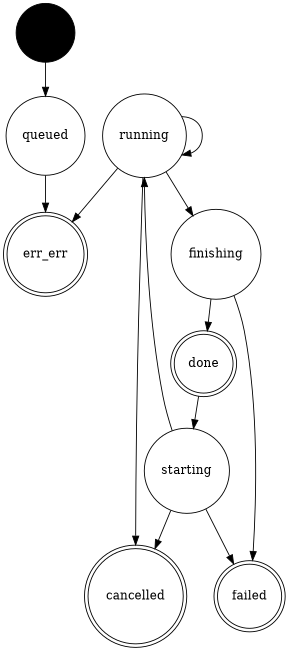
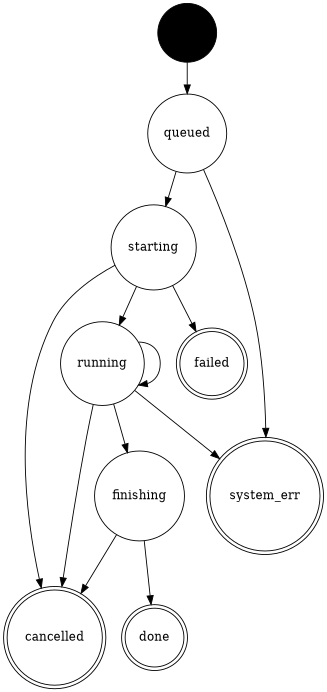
node "err_err": label "err_err" -> "system_err"
edge "done" -> "starting": now "queued" -> "starting"
edge "finishing" -> "failed": now "finishing" -> "cancelled"
